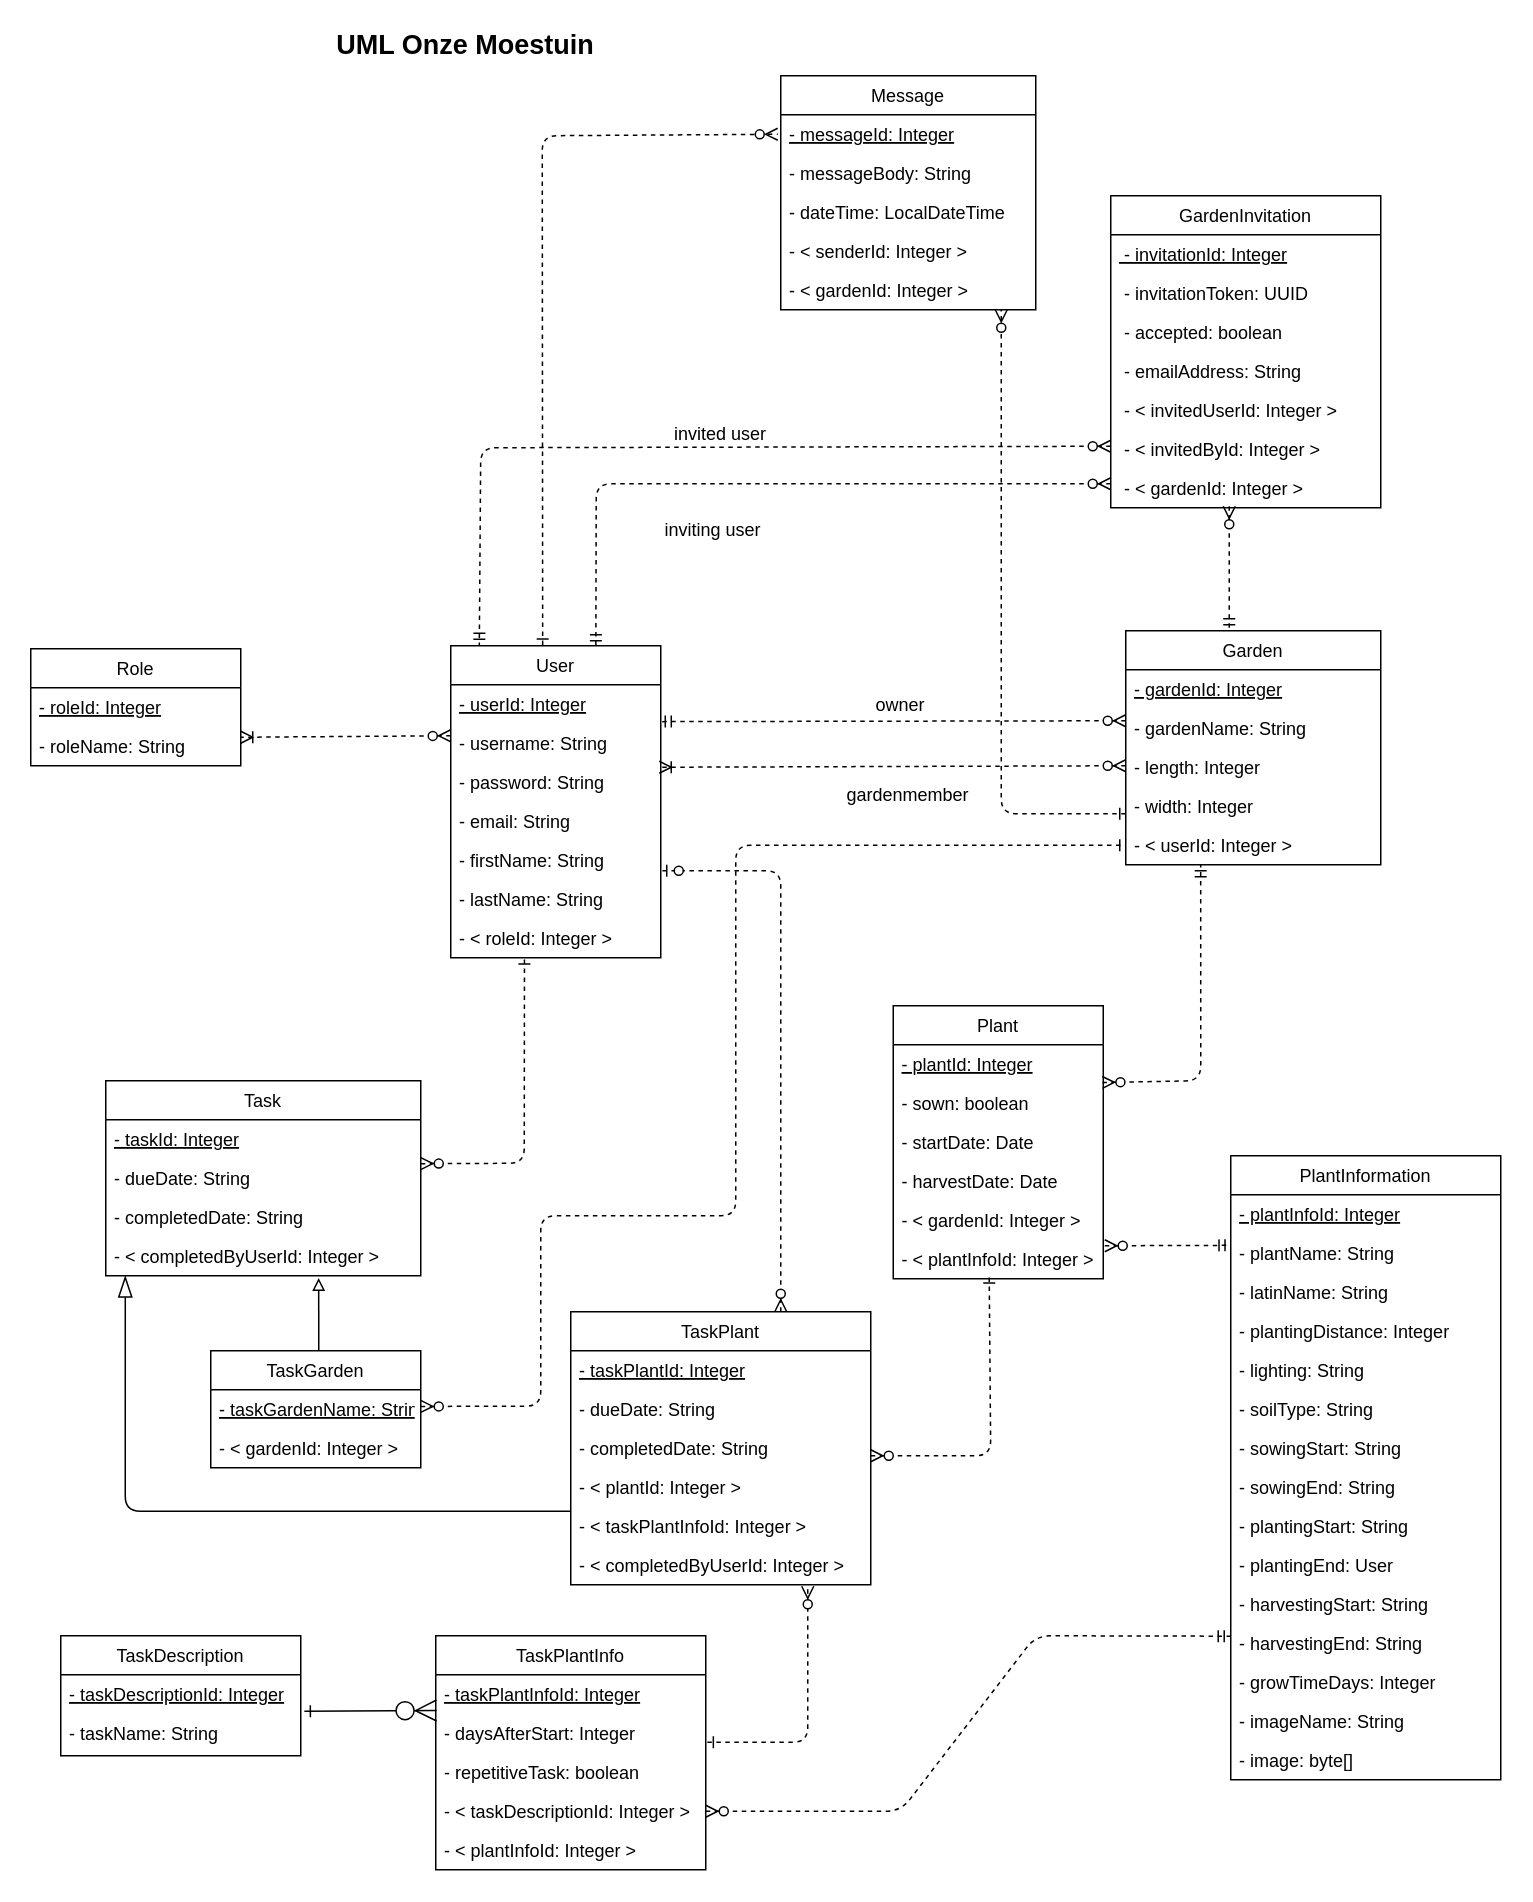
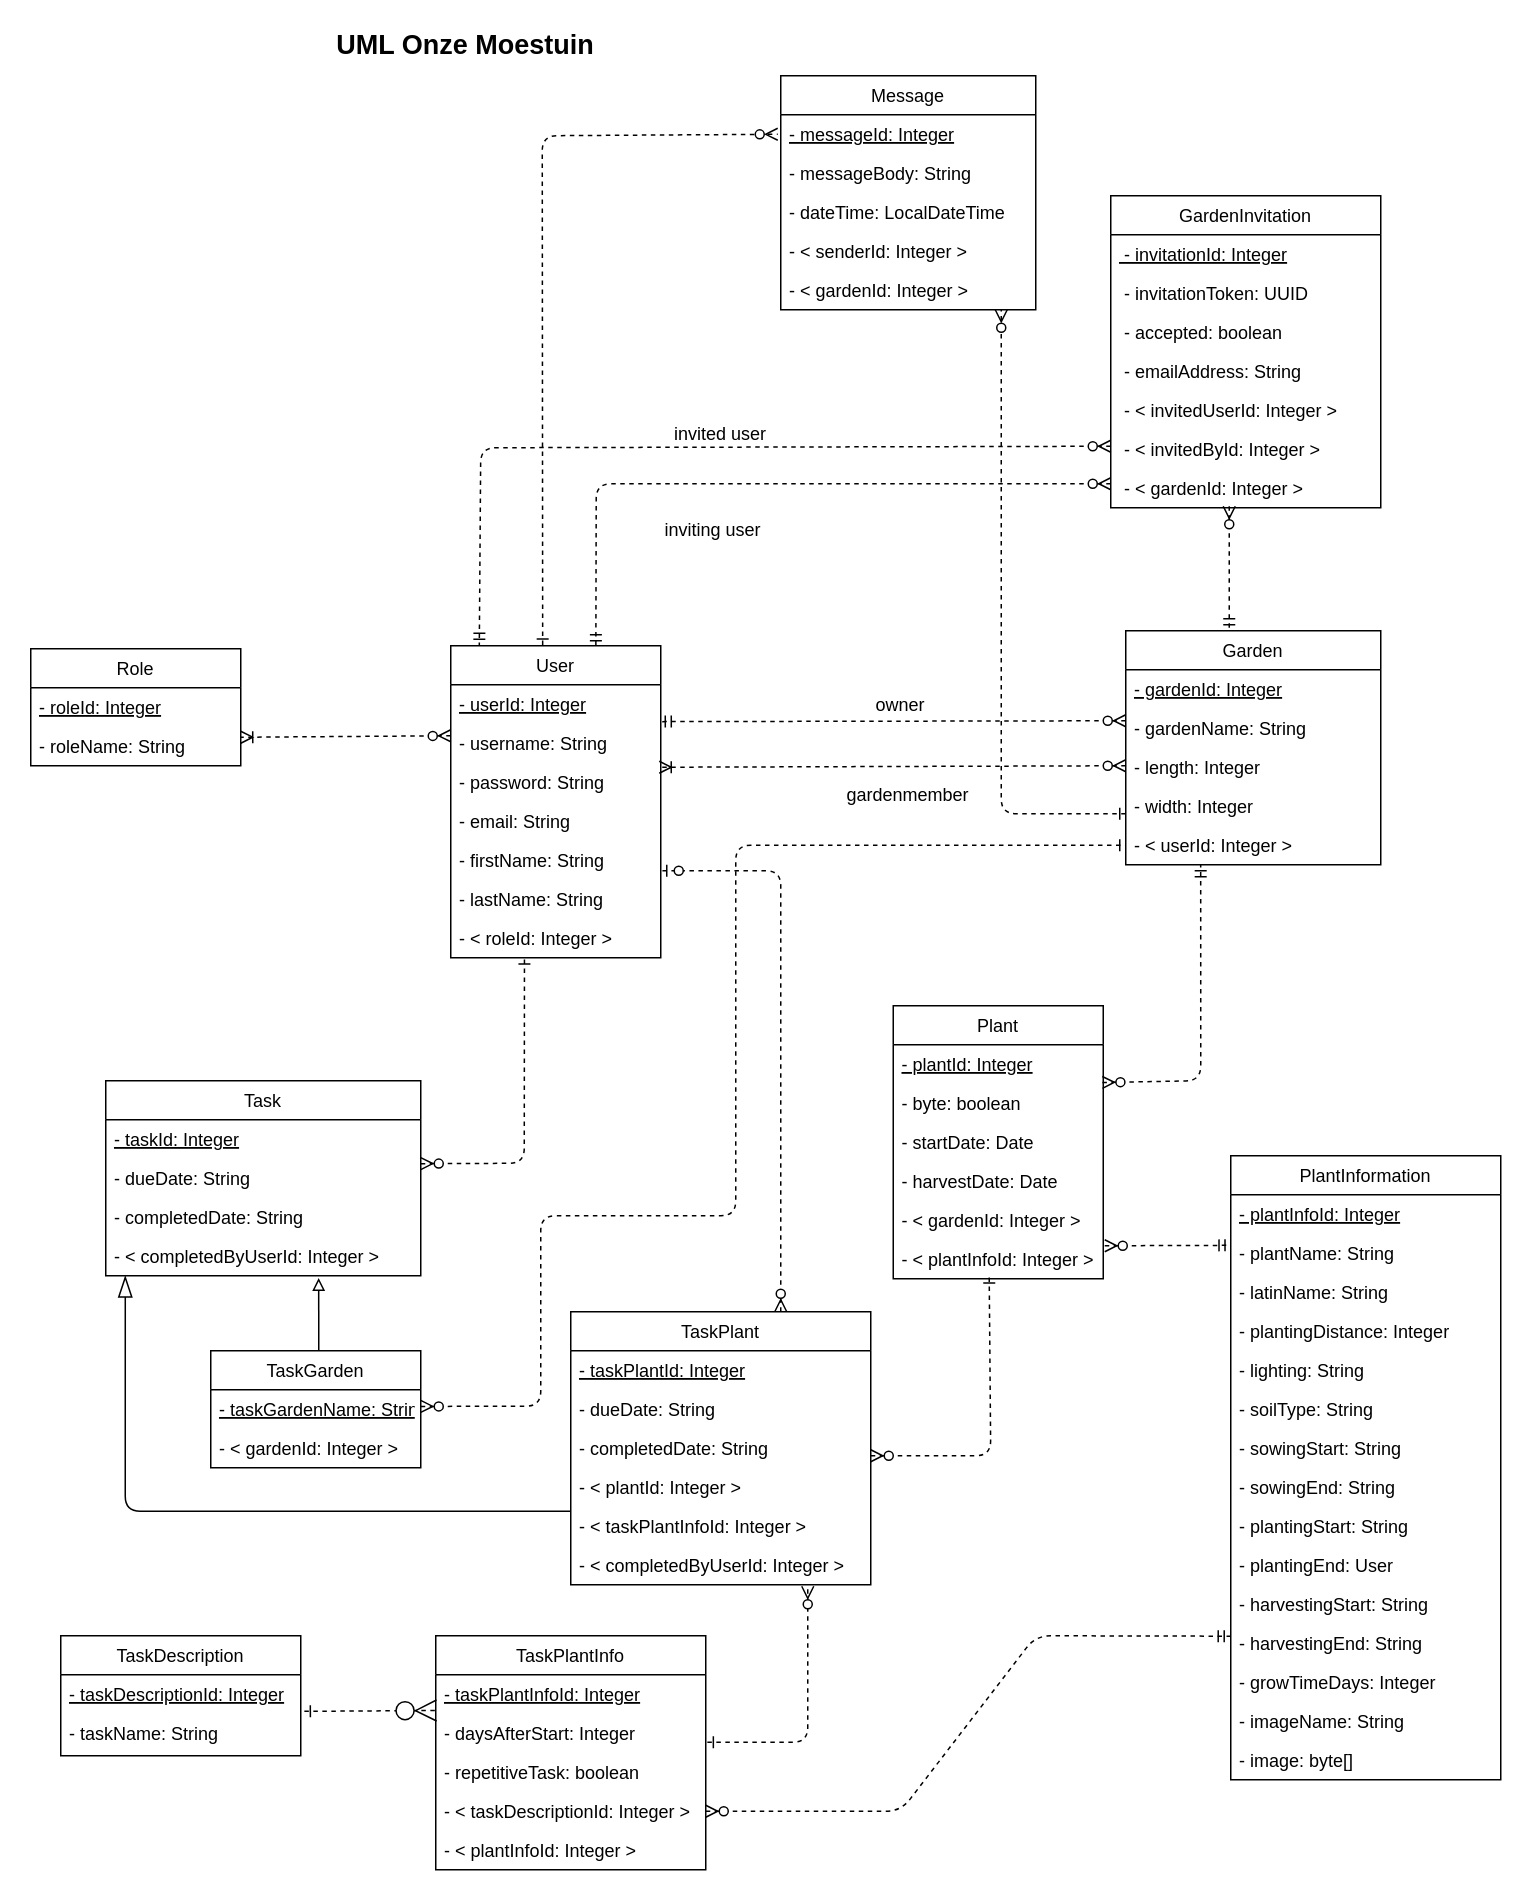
node "- sown: boolean": label "- sown: boolean" -> "- byte: boolean"
edge "- taskPlantInfoId: Integer" -- "- taskName: String": style solid -> dashed
